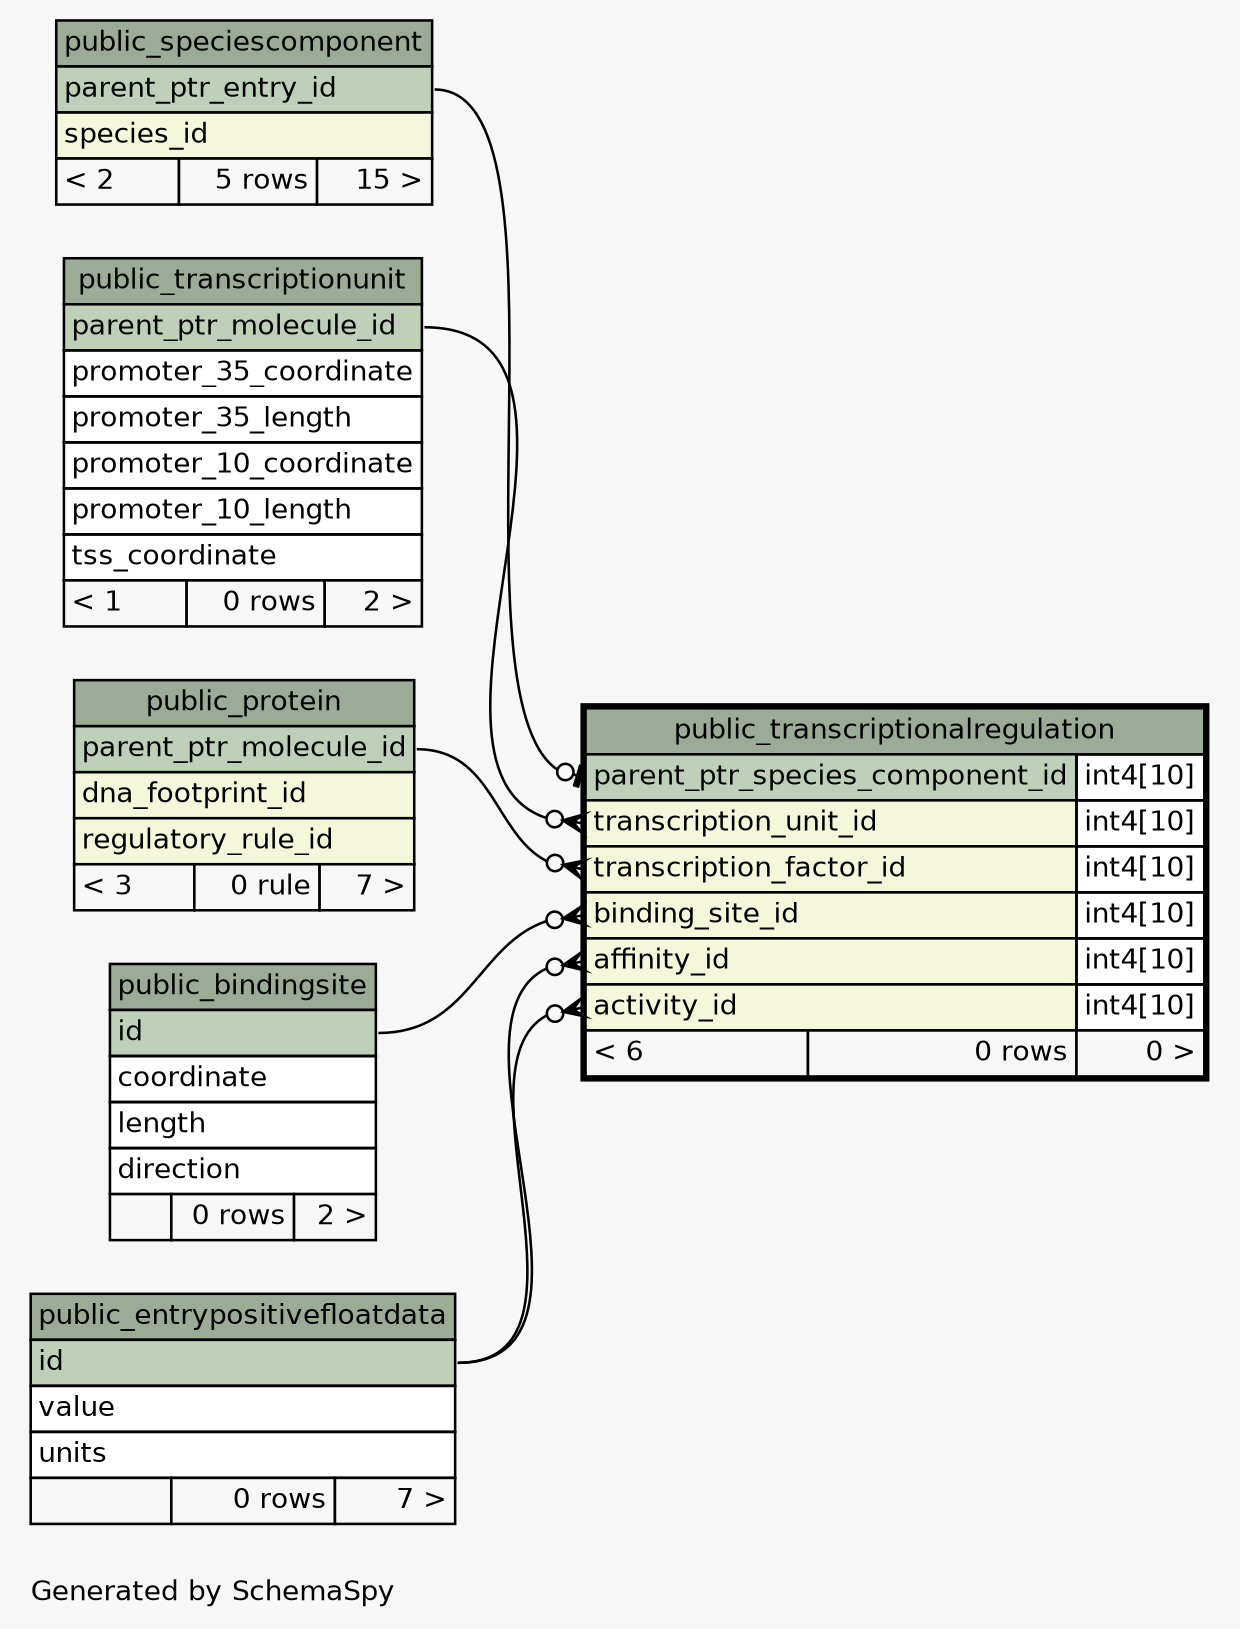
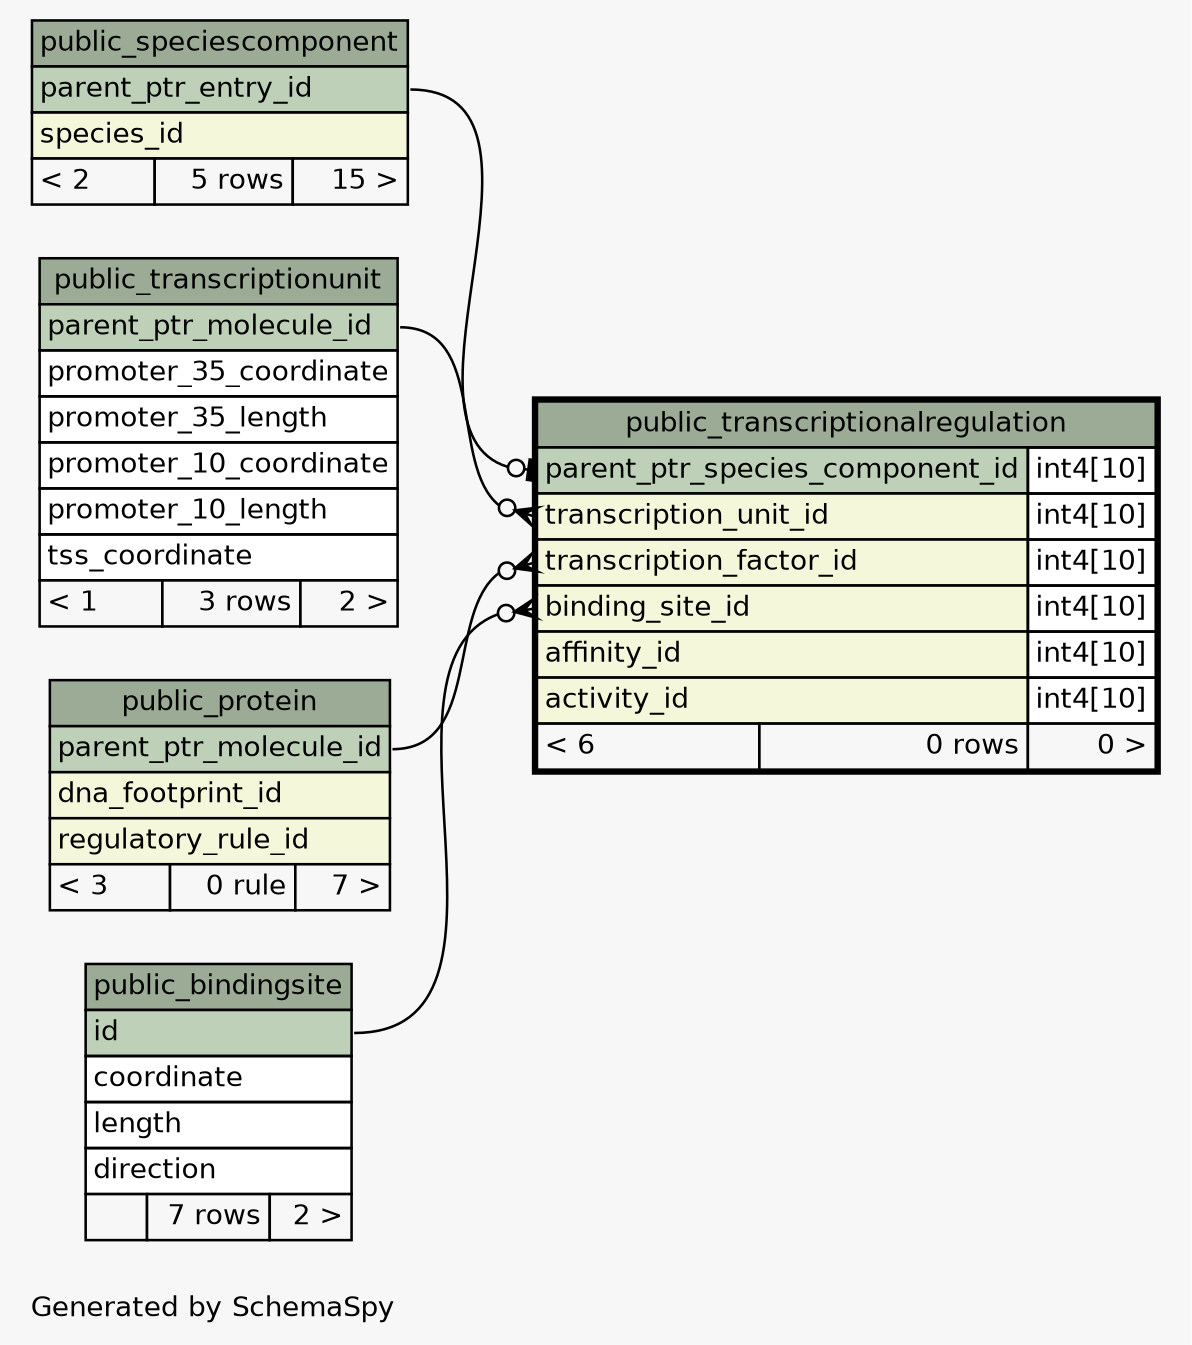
node "public_transcriptionunit": text "0 rows" -> "3 rows"
node "public_bindingsite": text "0 rows" -> "7 rows"
node "public_entrypositivefloatdata": removed
